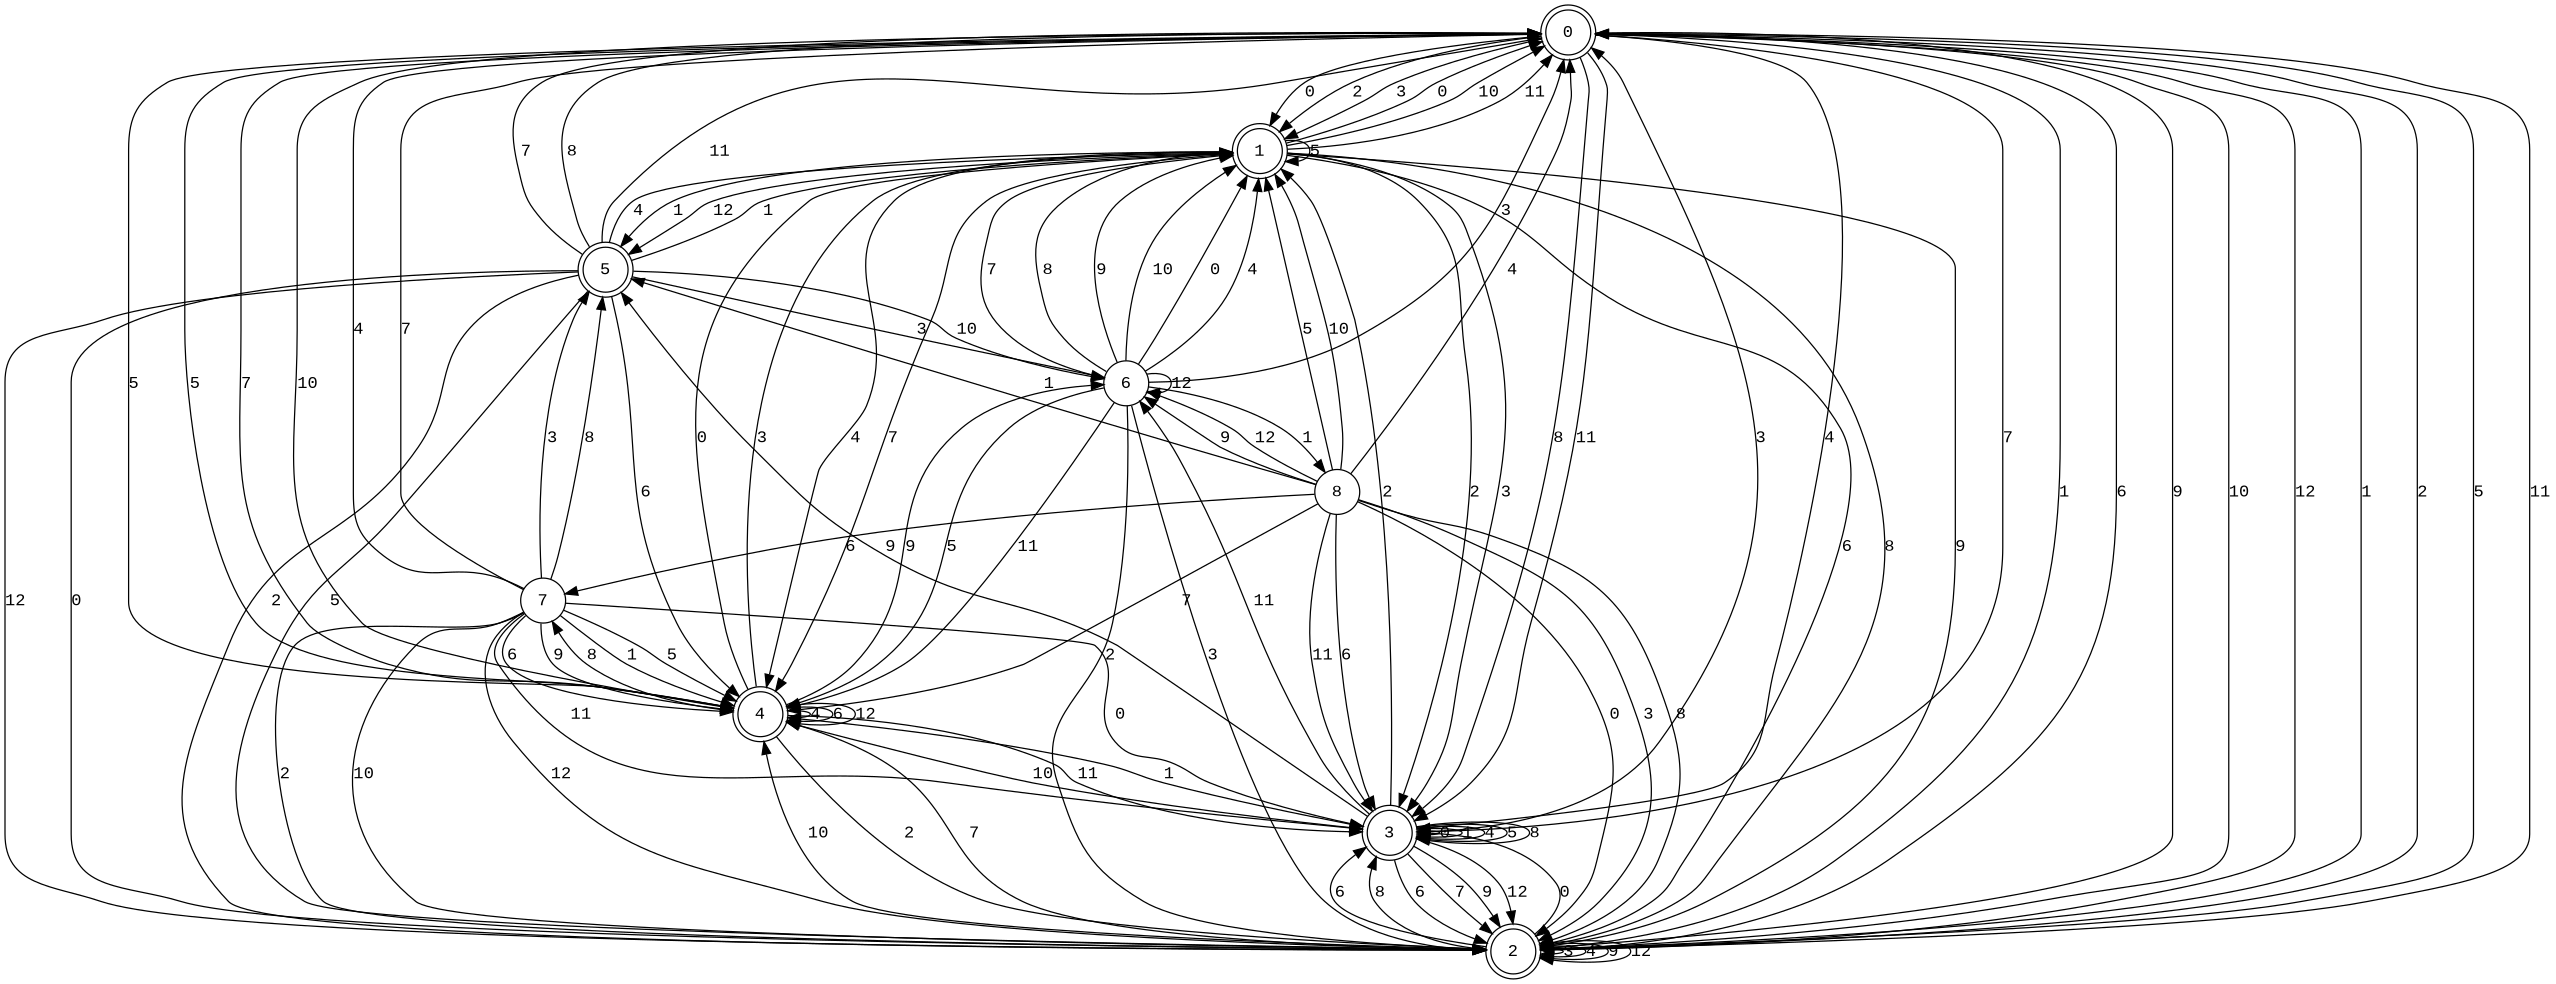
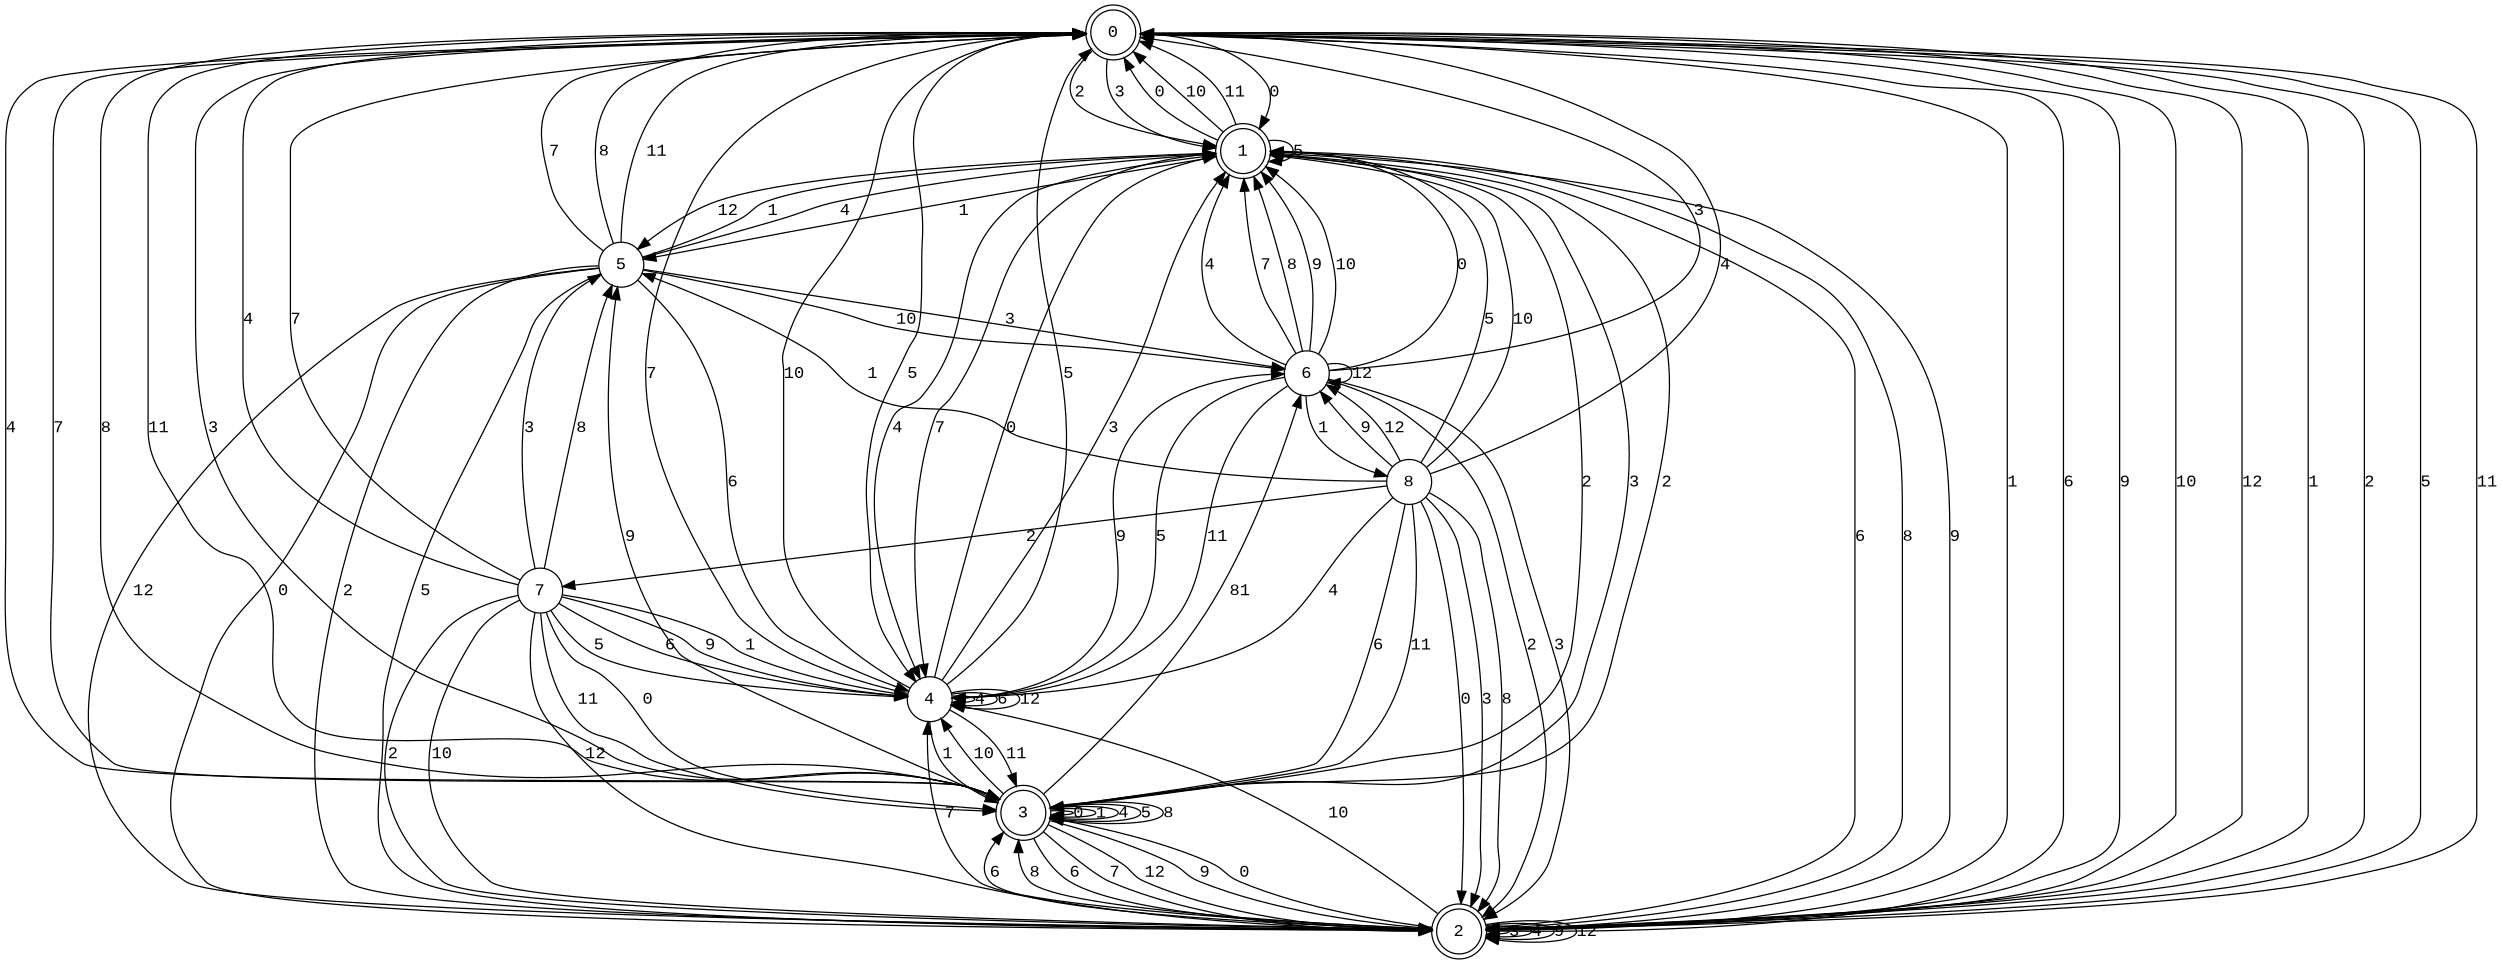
node "5": shape doublecircle -> circle
edge "8" -> "7": label "6" -> "2"
edge "8" -> "4": label "7" -> "4"
edge "3" -> "6": label "11" -> "81"
edge "4" -> "7": removed, label "8"
node "4": shape doublecircle -> circle
edge "4" -> "2": removed, label "2"
